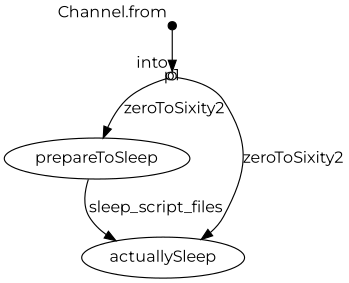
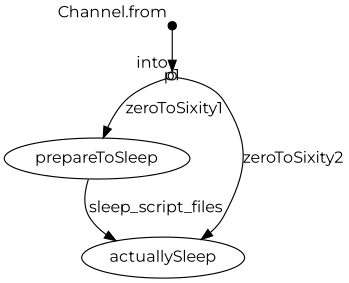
edge "p1 into" -> "prepareToSleep": label "zeroToSixity2" -> "zeroToSixity1"
